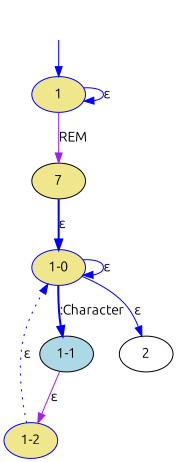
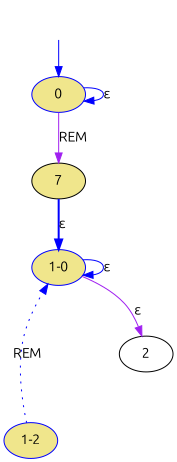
node "1": label "1" -> "0"
edge "1-0" -> "2": color blue -> purple
edge "1-2" -> "1-0": label "ε" -> "REM"
node "1-1": removed
